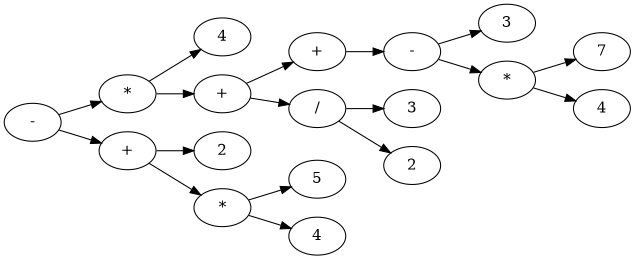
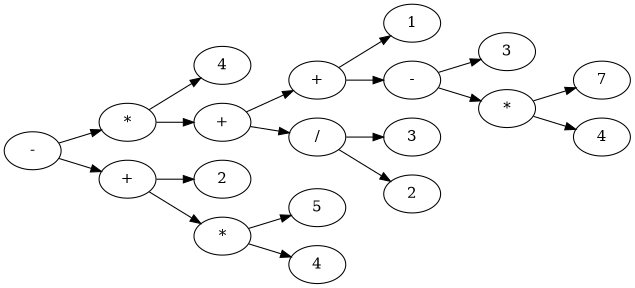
node "1": added
